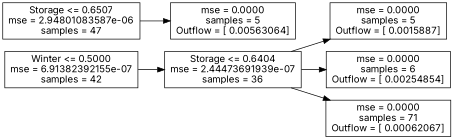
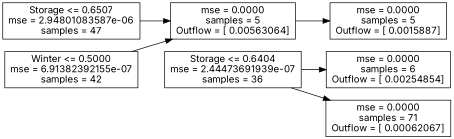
edge "Storage <= 0.6404 mse = 2.44473691939e-07 samples = 36" -> "mse = 0.0000 samples = 5 Outflow = [ 0.0015887]": now "mse = 0.0000 samples = 5 Outflow = [ 0.00563064]" -> "mse = 0.0000 samples = 5 Outflow = [ 0.0015887]"
edge "Winter <= 0.5000 mse = 6.91382392155e-07 samples = 42" -> "Storage <= 0.6404 mse = 2.44473691939e-07 samples = 36": now "Winter <= 0.5000 mse = 6.91382392155e-07 samples = 42" -> "mse = 0.0000 samples = 5 Outflow = [ 0.00563064]"
